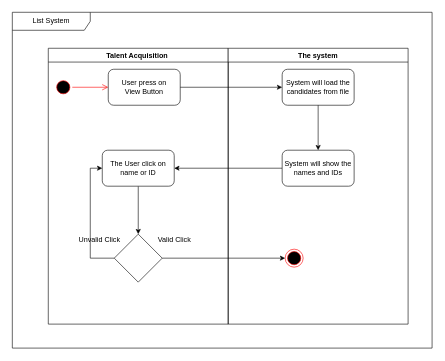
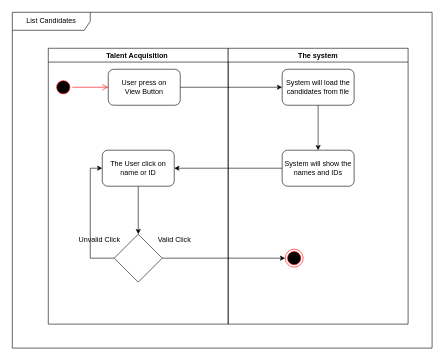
node "List System": label "List System" -> "List Candidates"
